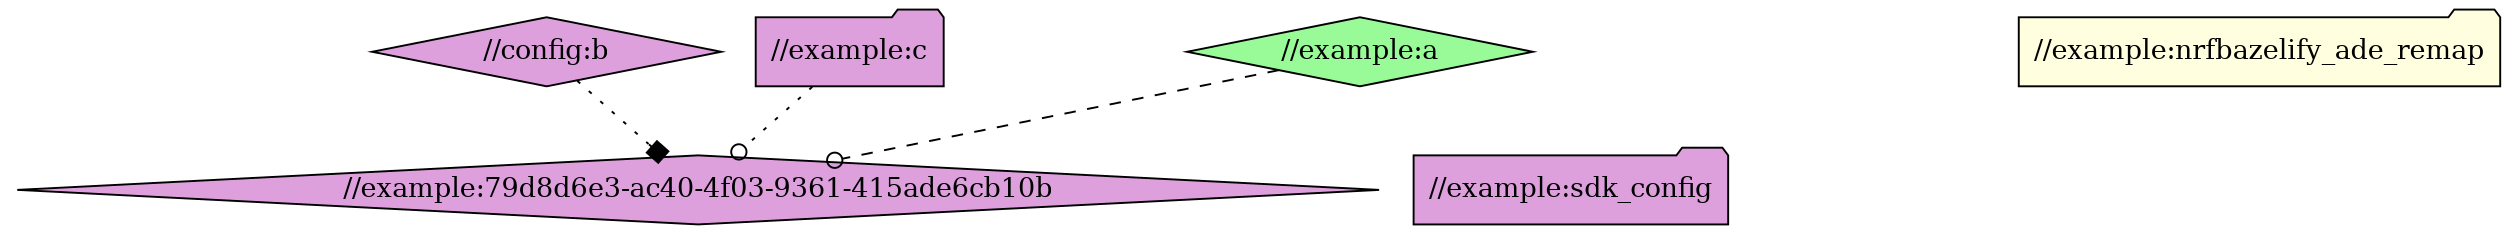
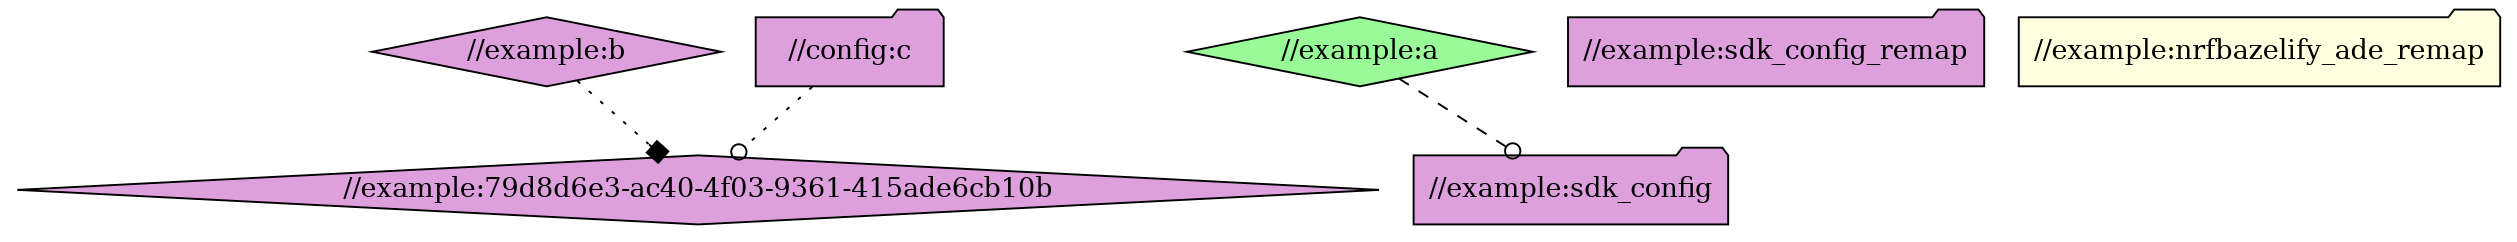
node "//config:b": label "//config:b" -> "//example:b"
node "//example:c": label "//example:c" -> "//config:c"
node "//example:sdk_config_remap": added
edge "//example:a" -> "//example:79d8d6e3-ac40-4f03-9361-415ade6cb10b": now "//example:a" -> "//example:sdk_config"
